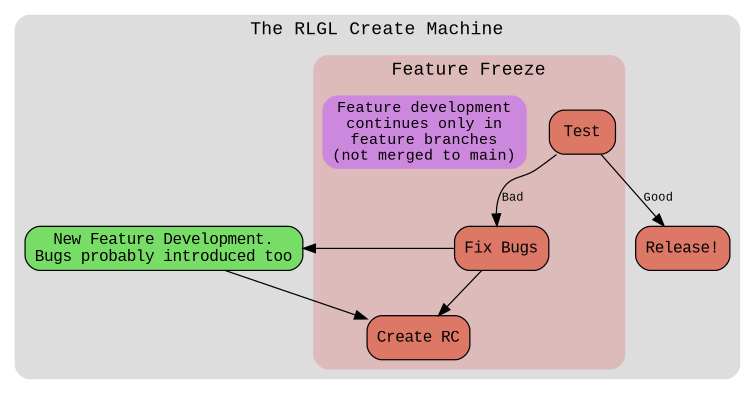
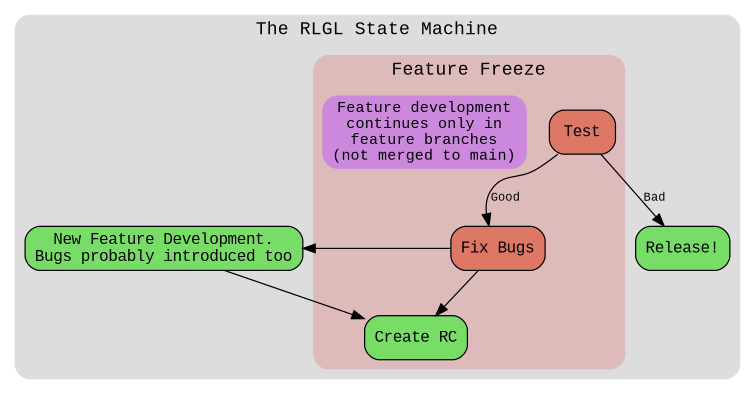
cluster "The RLGL Create Machine": label "The RLGL Create Machine" -> "The RLGL State Machine"
edge "Test" -> "Fix Bugs": label "Bad" -> "Good"
edge "Test" -> "Release!": label "Good" -> "Bad"
node "Release!": fillcolor #dd7766 -> #77dd66
node "Create RC": fillcolor #dd7766 -> #77dd66
